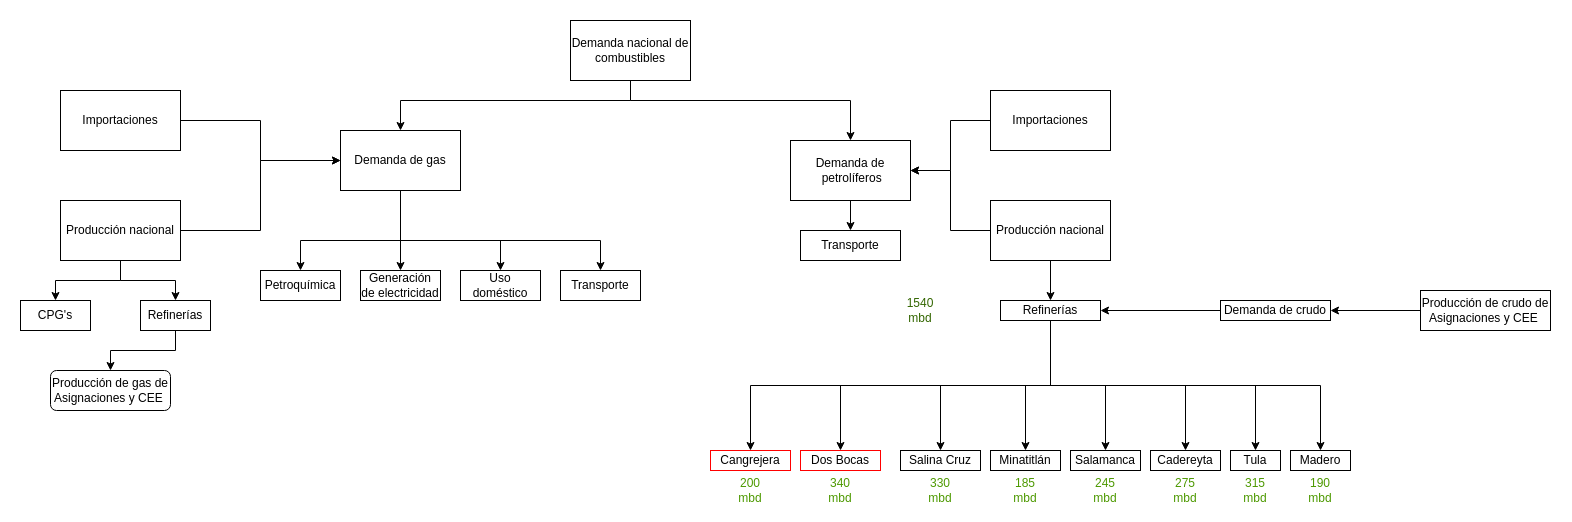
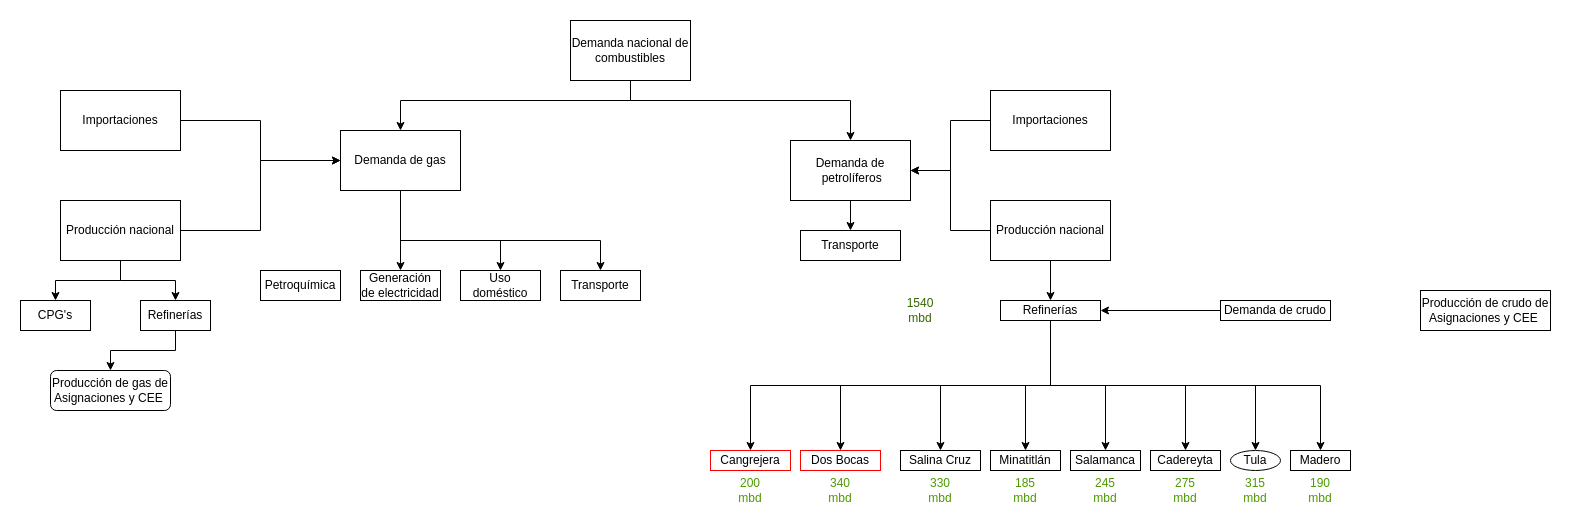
edge "Demanda de gas" -> "Petroquímica": removed
edge "Producción de crudo de Asignaciones y CEE" -> "Demanda de crudo": removed
node "Tula": shape rectangle -> ellipse
